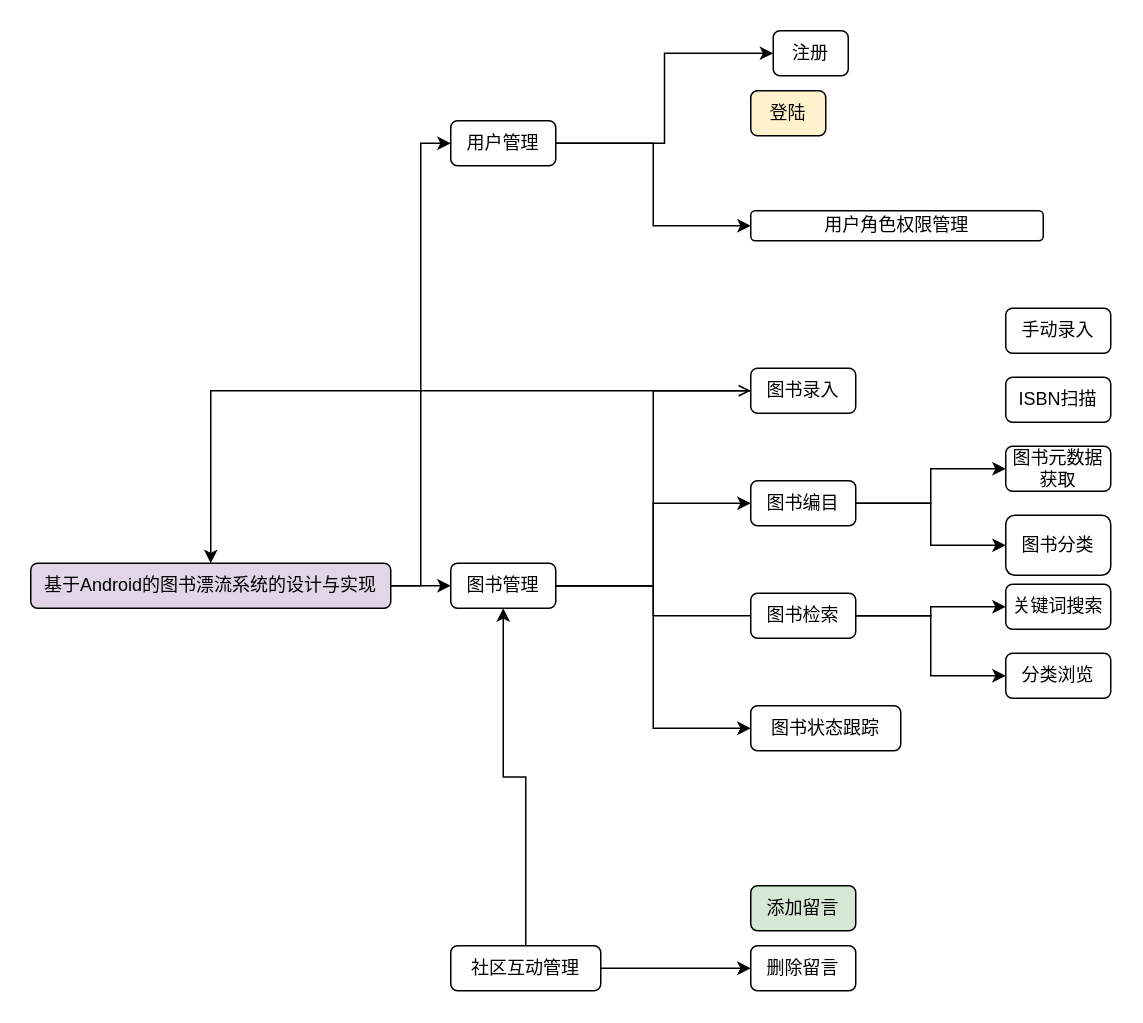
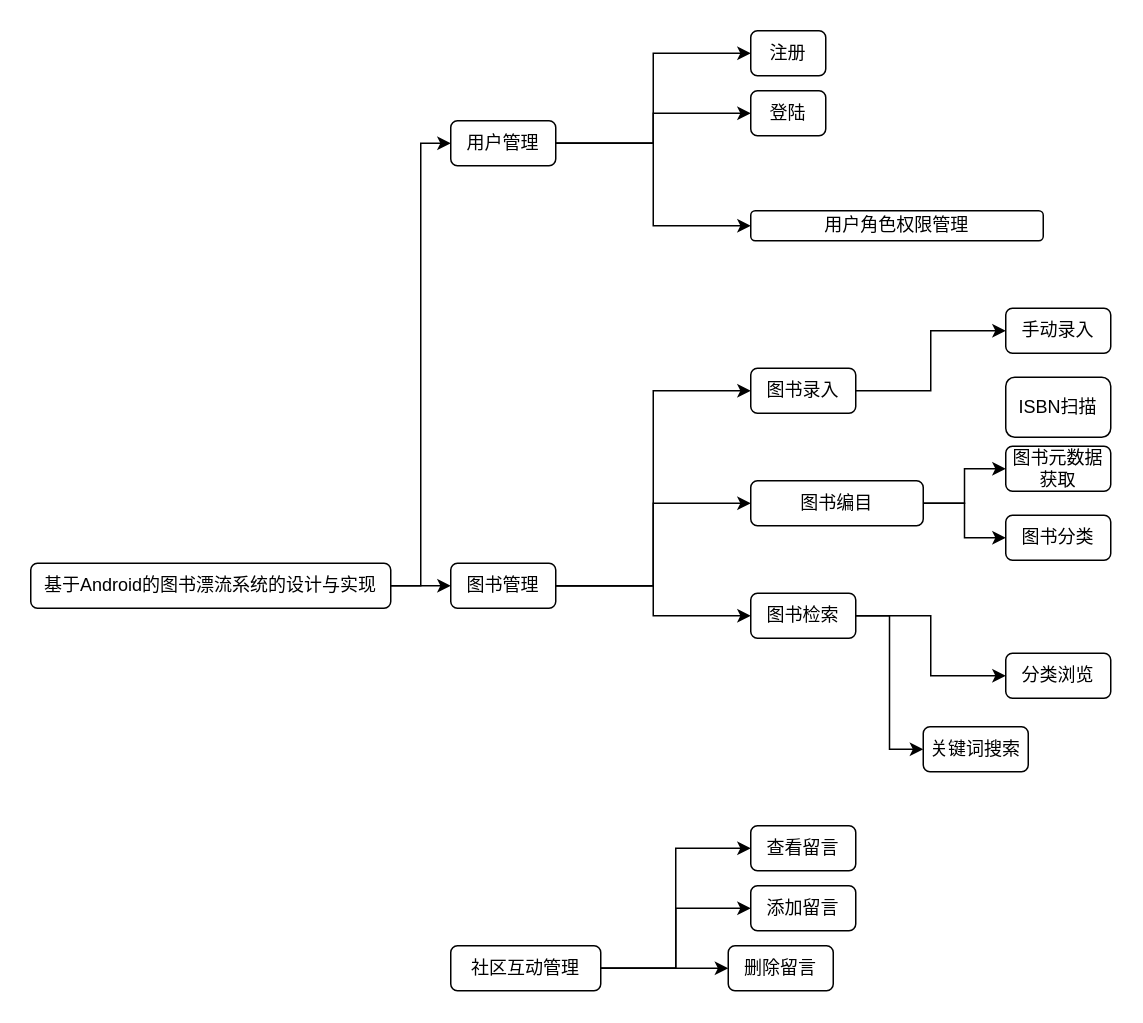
node "注册": moved (811, 53) -> (788, 53)
edge "用户管理" -> "登陆": added
node "登陆": fillcolor #fff2cc -> #ffffff
edge "图书录入" -> "基于Android的图书漂流系统的设计与实现": now "图书录入" -> "手动录入"
edge "图书管理" -> "图书录入": arrowhead open -> classic
node "ISBN扫描": size 105x45 -> 105x60
node "图书编目": size 105x45 -> 173x45
node "图书分类": size 105x60 -> 105x45
node "基于Android的图书漂流系统的设计与实现": fillcolor #e1d5e7 -> #ffffff
node "关键词搜索": moved (1058, 607) -> (976, 749)
edge "图书管理" -- "图书检索": arrowhead none -> classic
edge "图书管理" -> "图书状态跟踪": removed
node "图书状态跟踪": removed
edge "社区互动管理" -> "图书管理": now "社区互动管理" -> "添加留言"
edge "社区互动管理" -> "查看留言": added
node "查看留言": added
node "添加留言": fillcolor #d5e8d4 -> #ffffff
node "删除留言": moved (803, 968) -> (781, 968)
